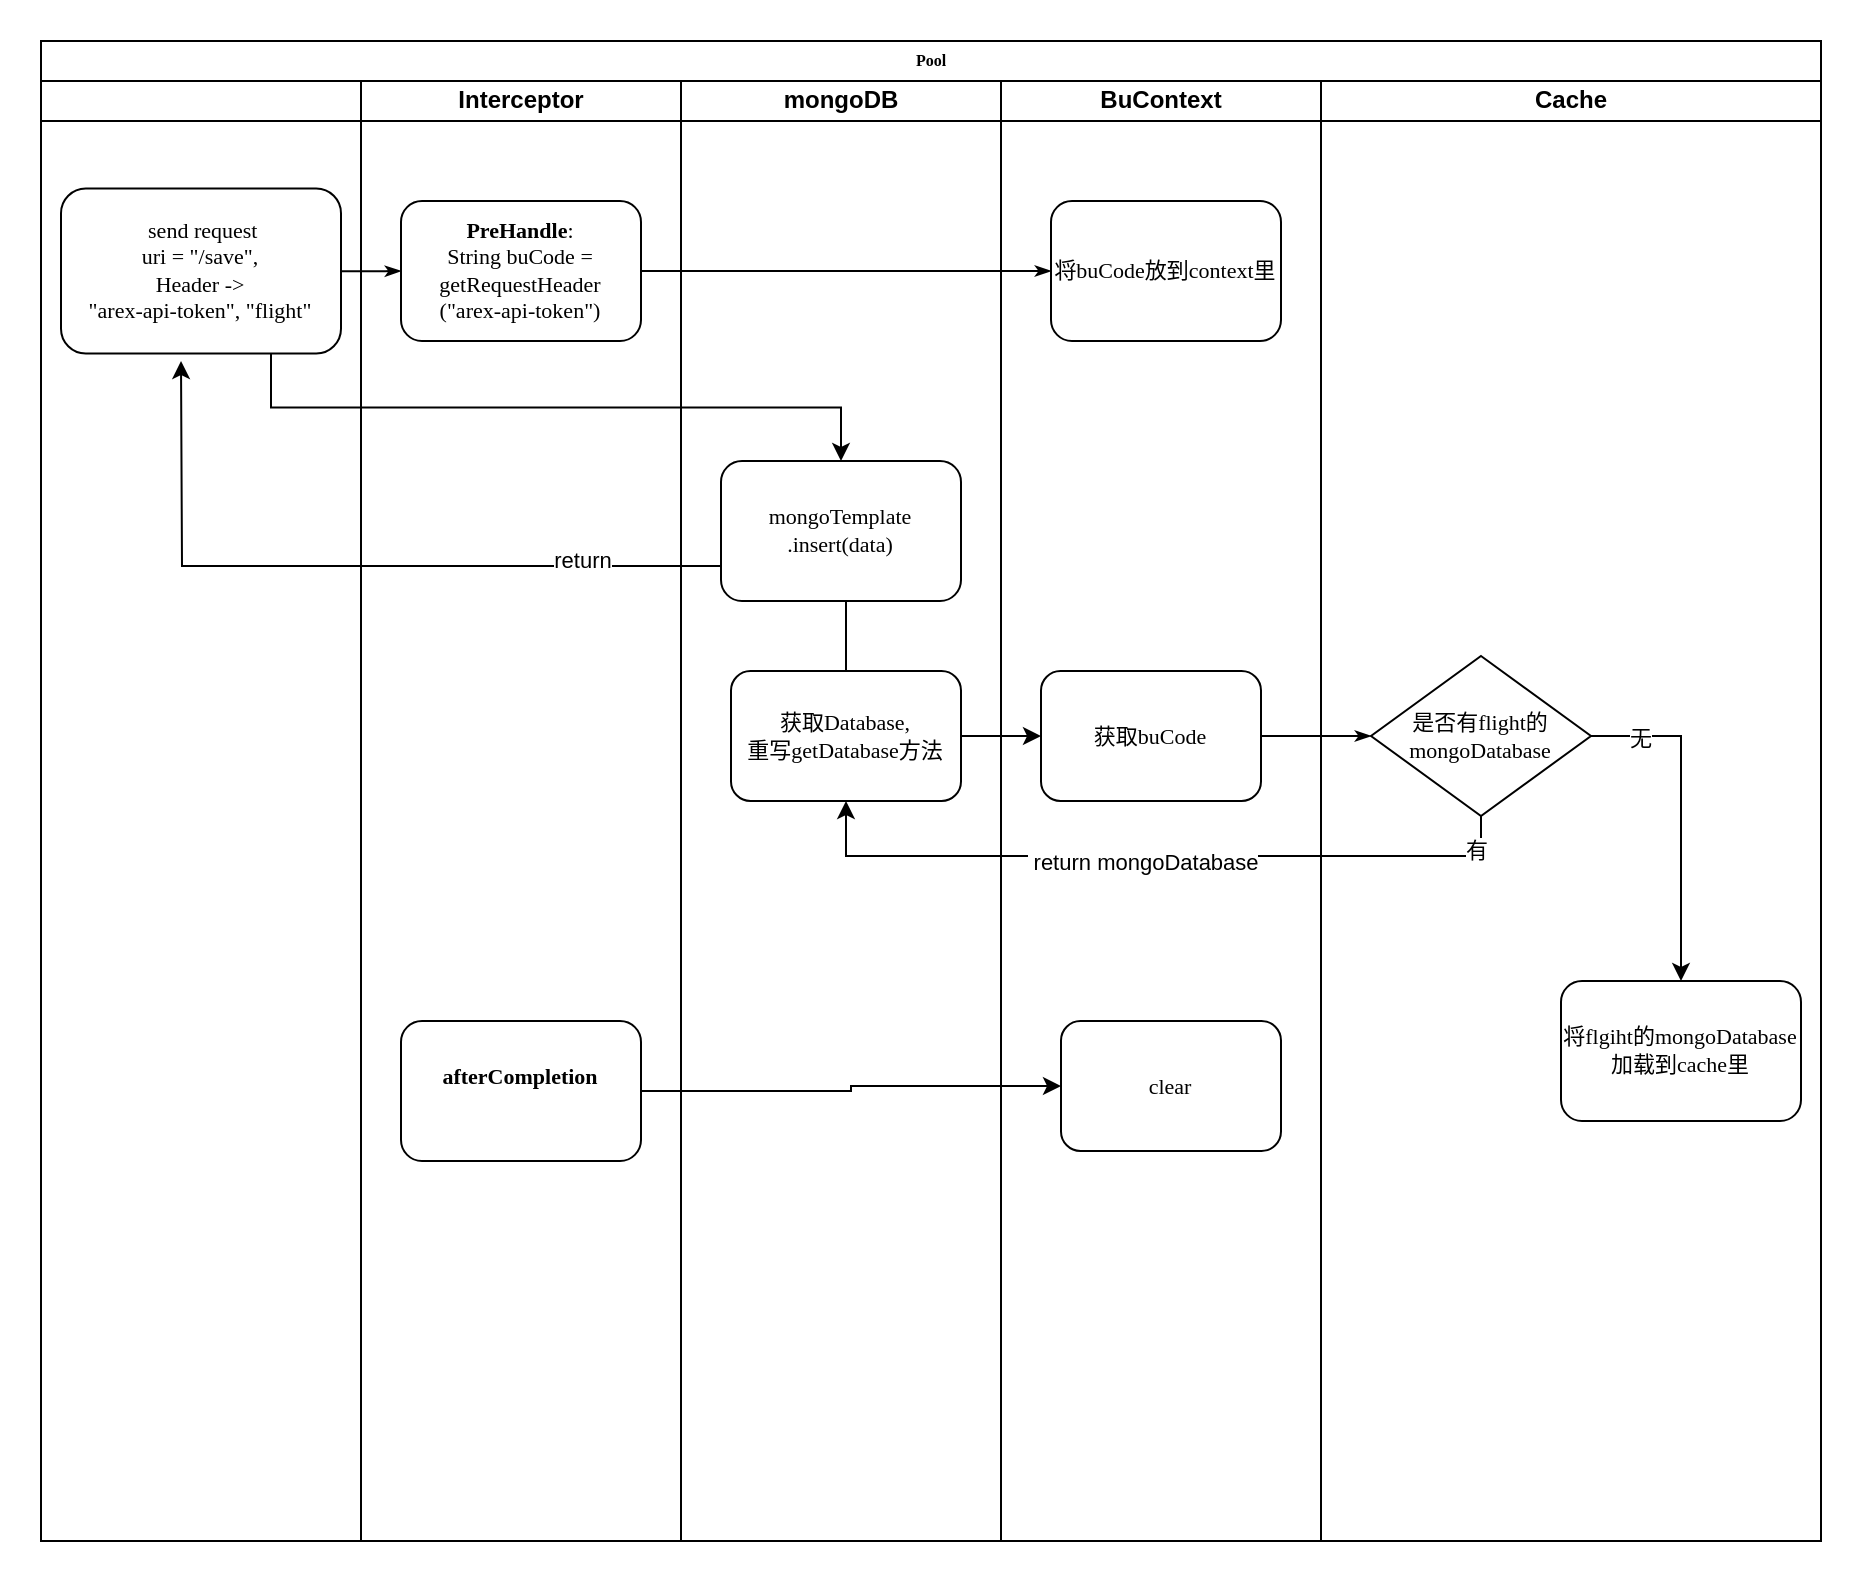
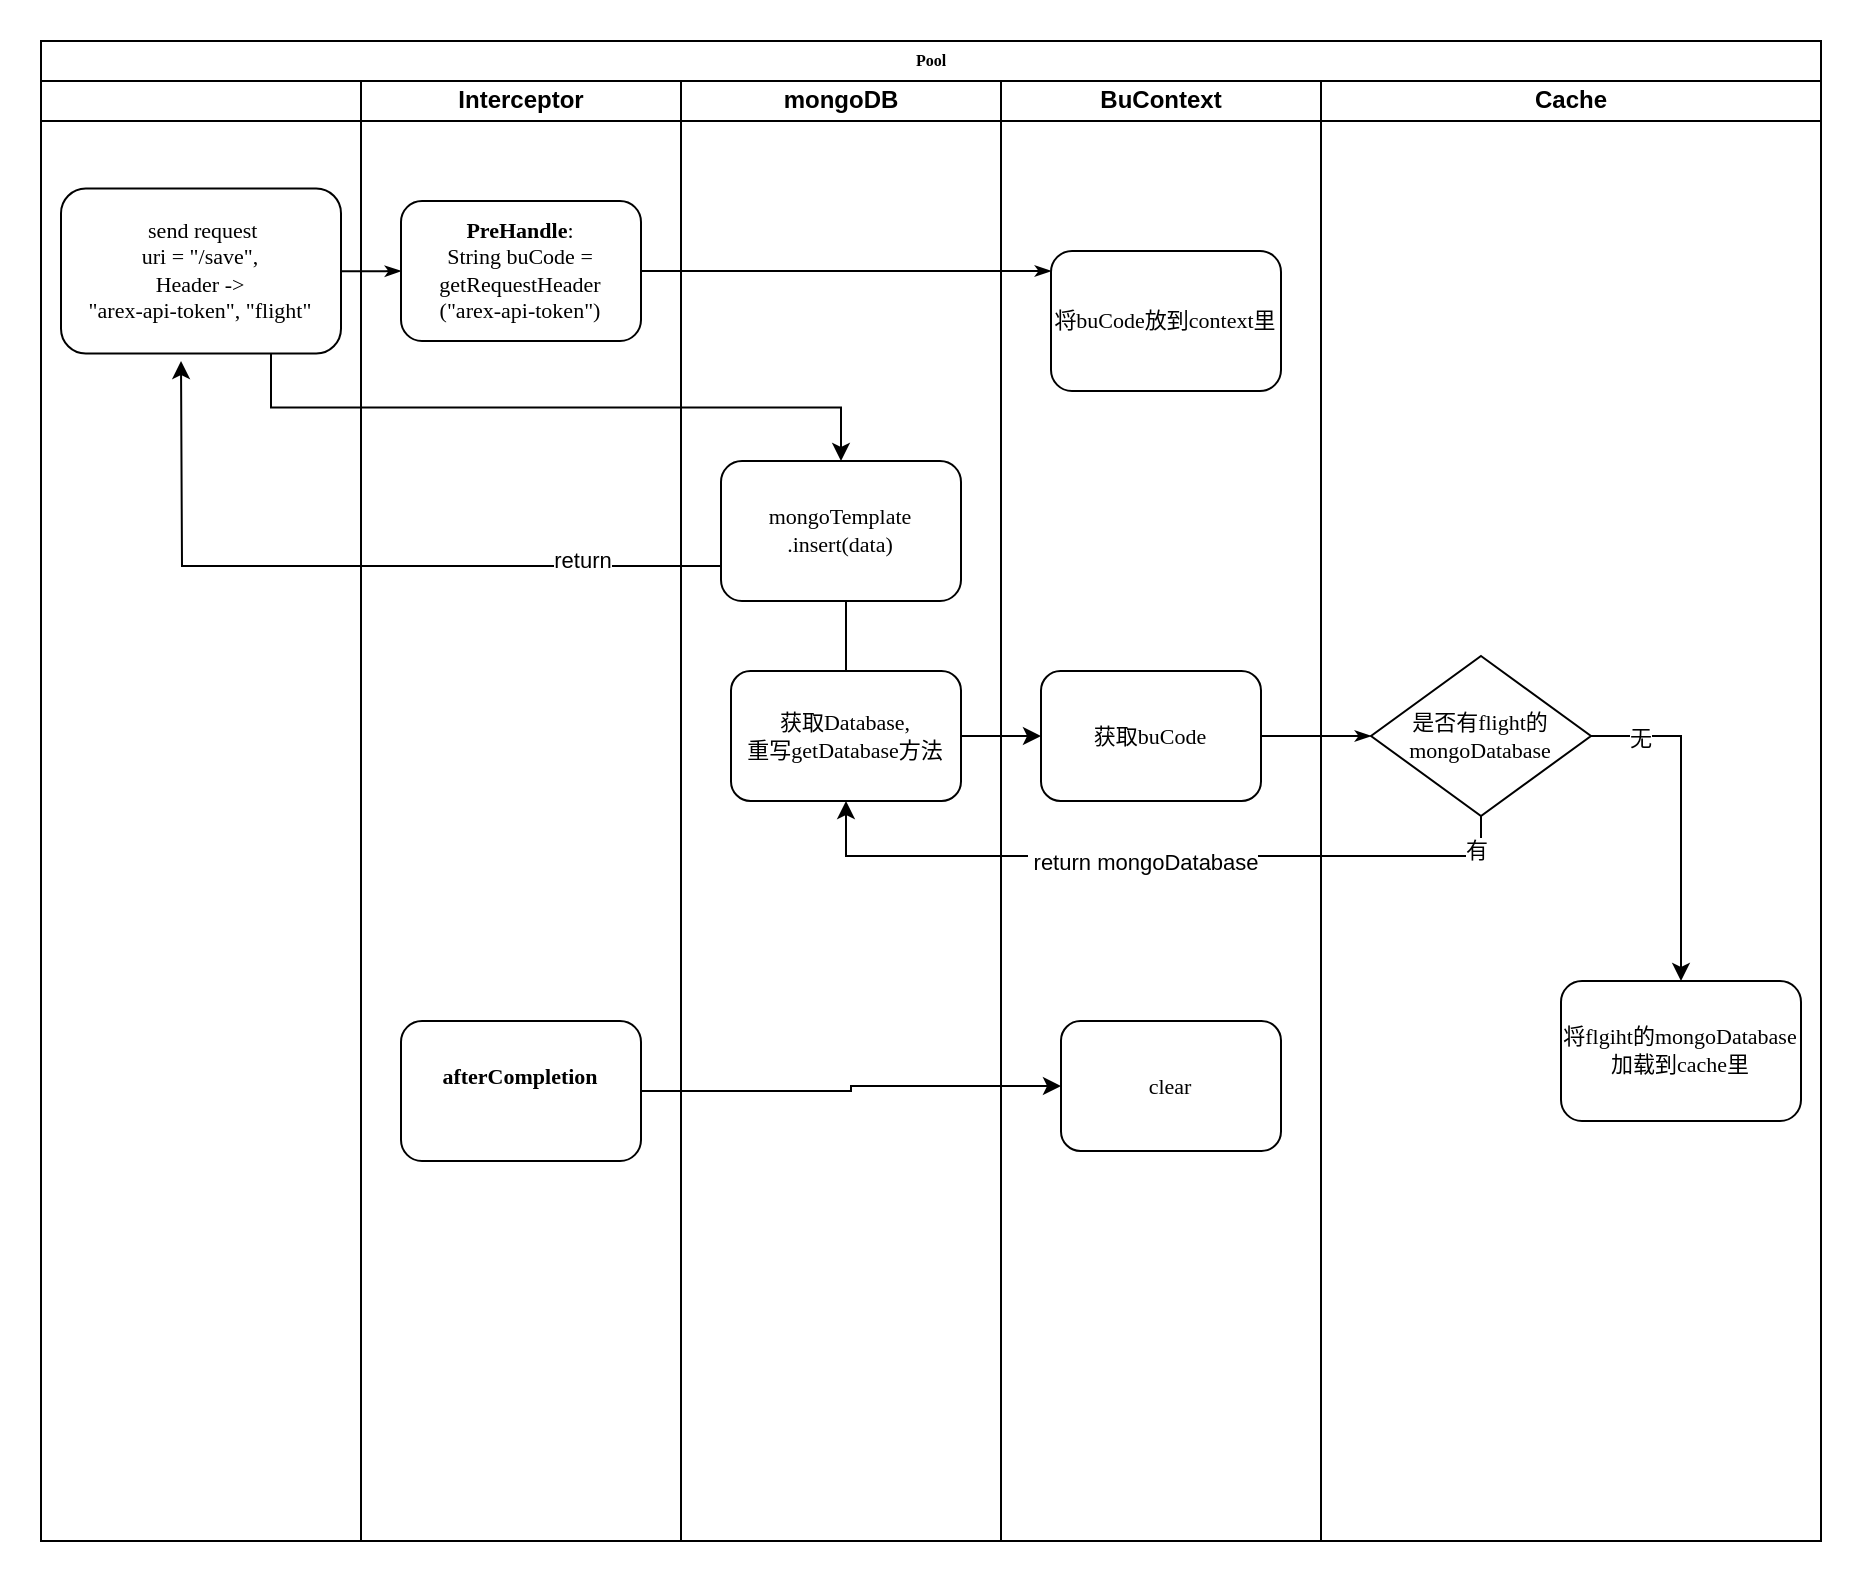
node "将buCode放到context里": moved (1166, 271) -> (1166, 321)
